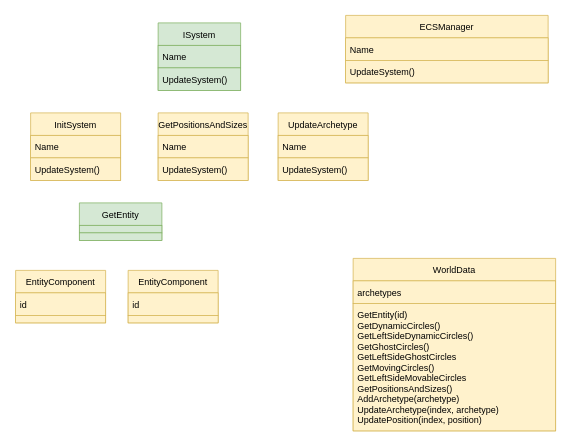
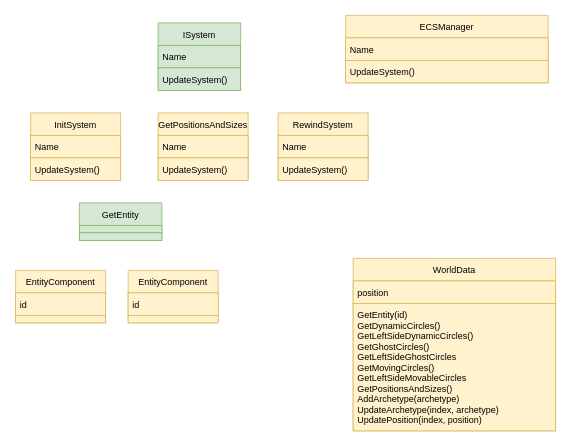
node "UpdateArchetype": label "UpdateArchetype" -> "RewindSystem"
node "archetypes": label "archetypes" -> "position"
